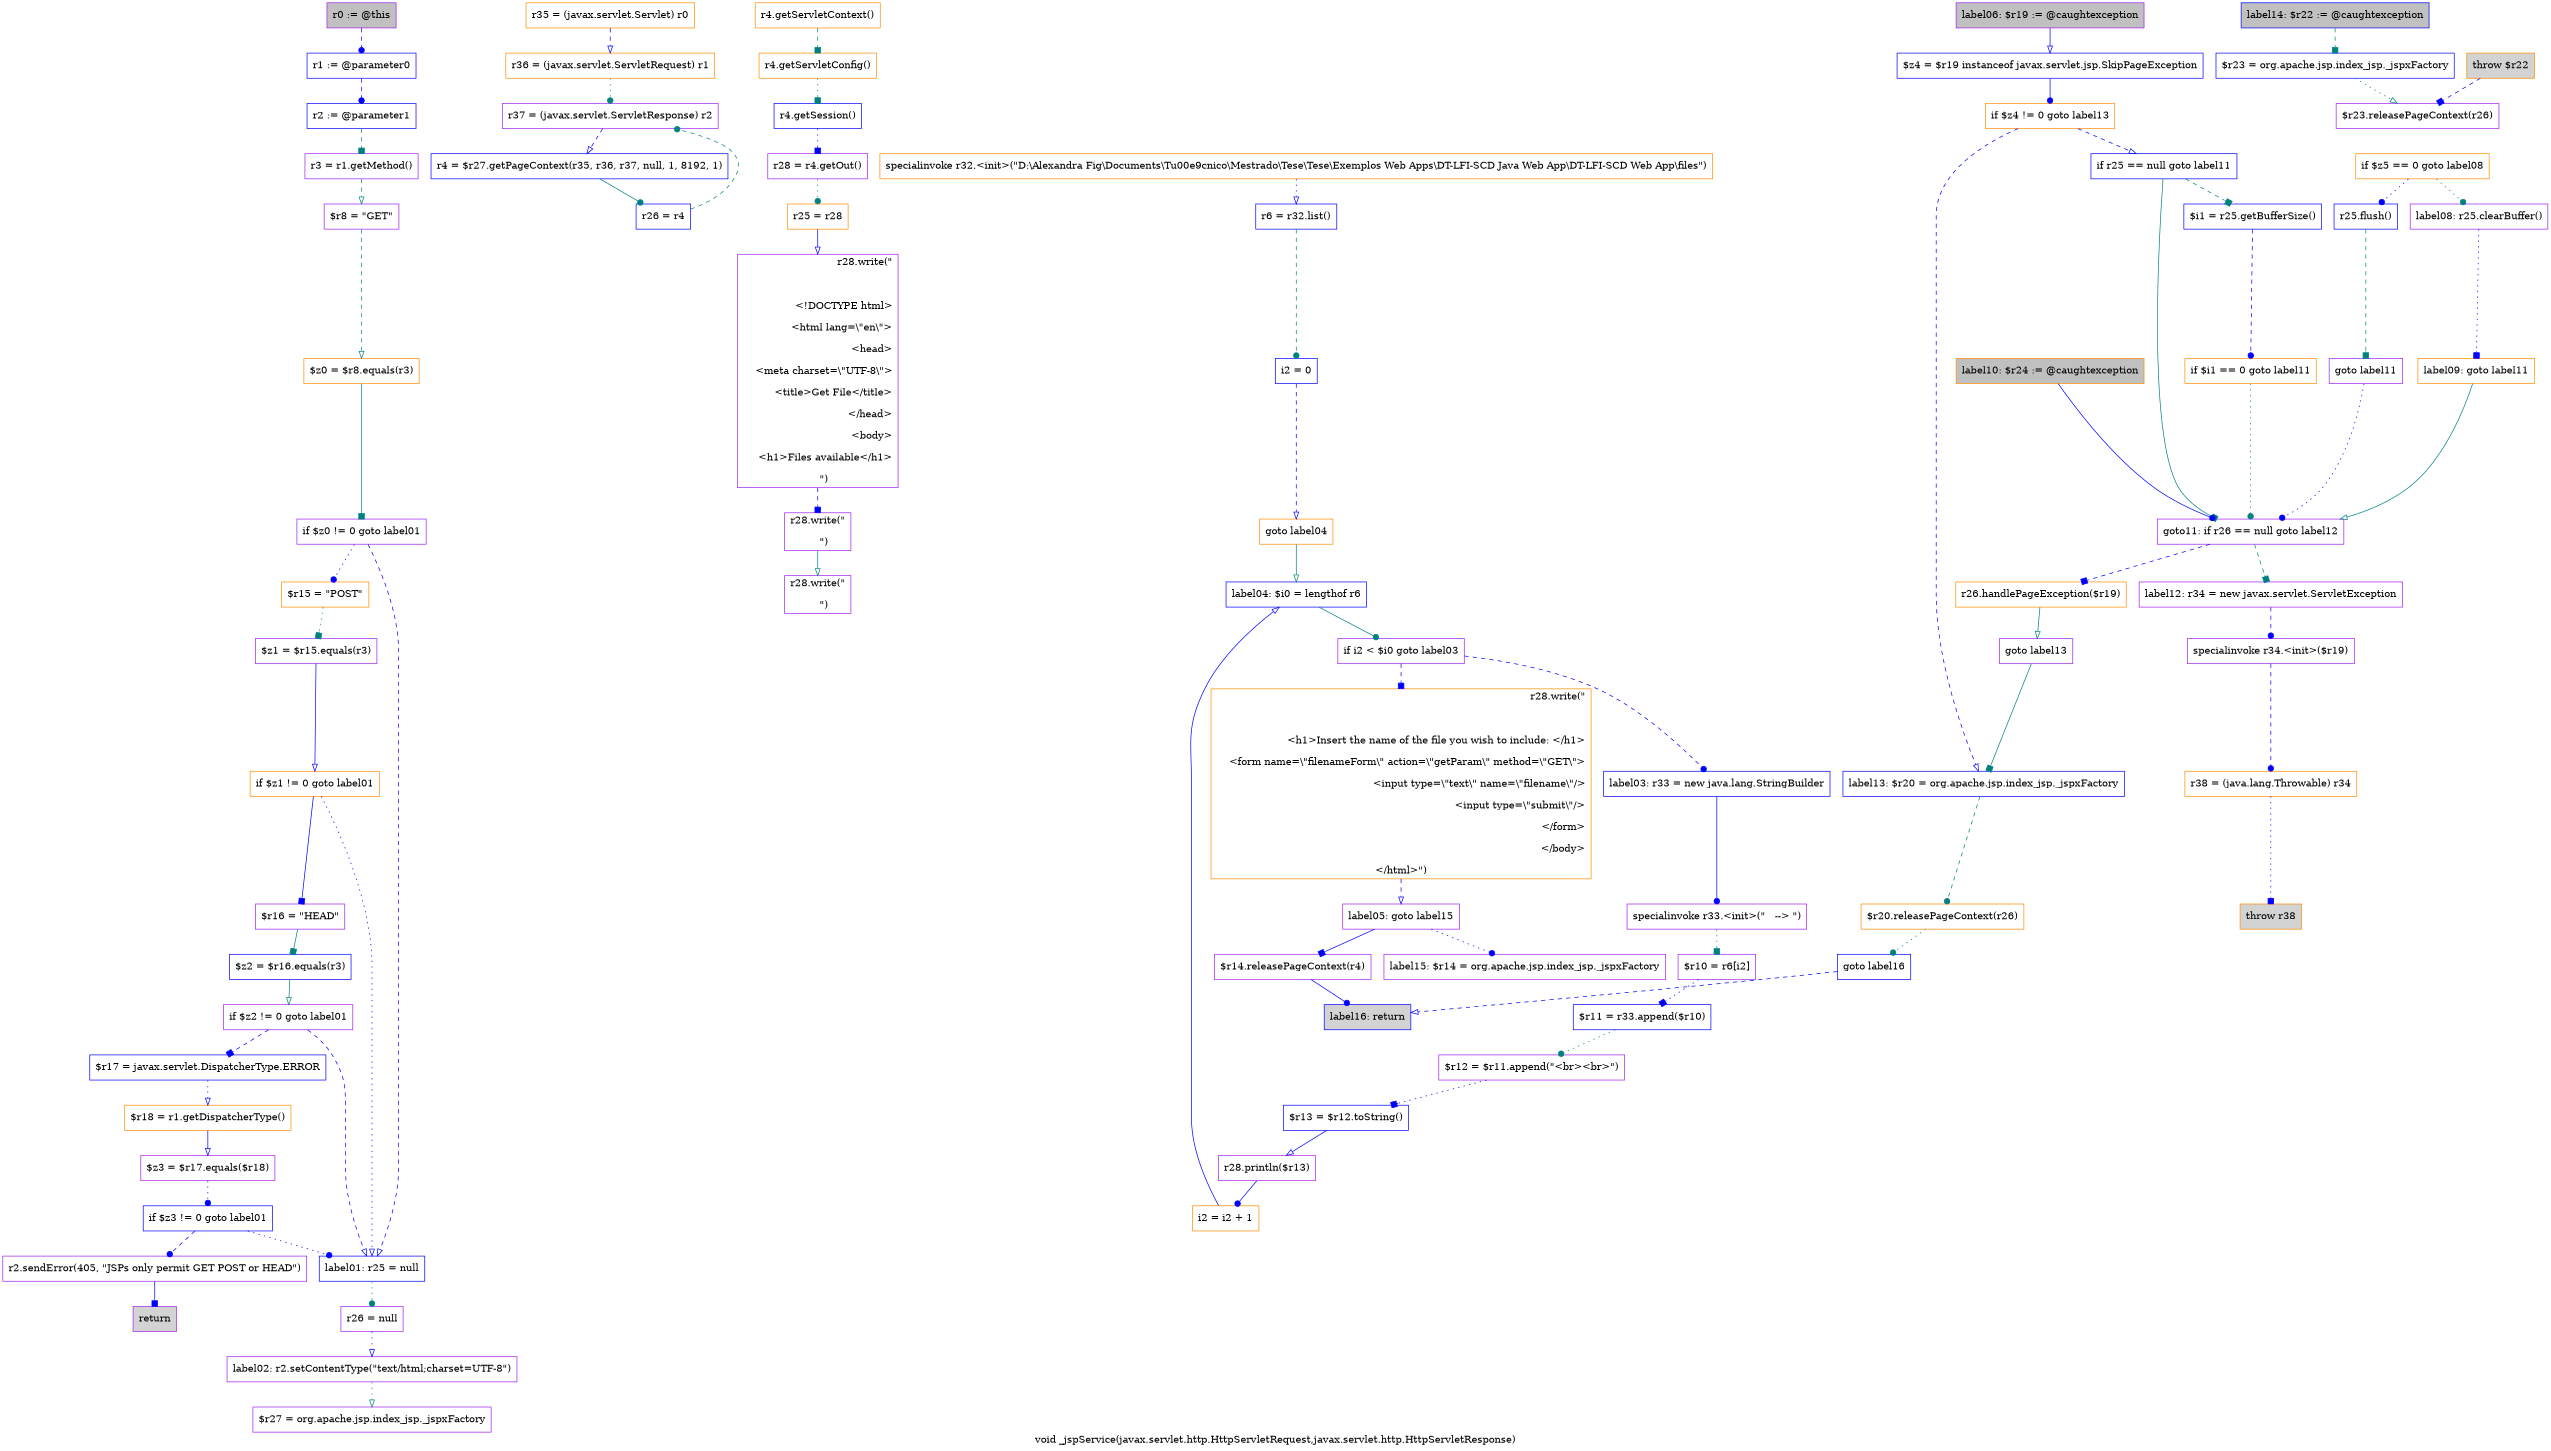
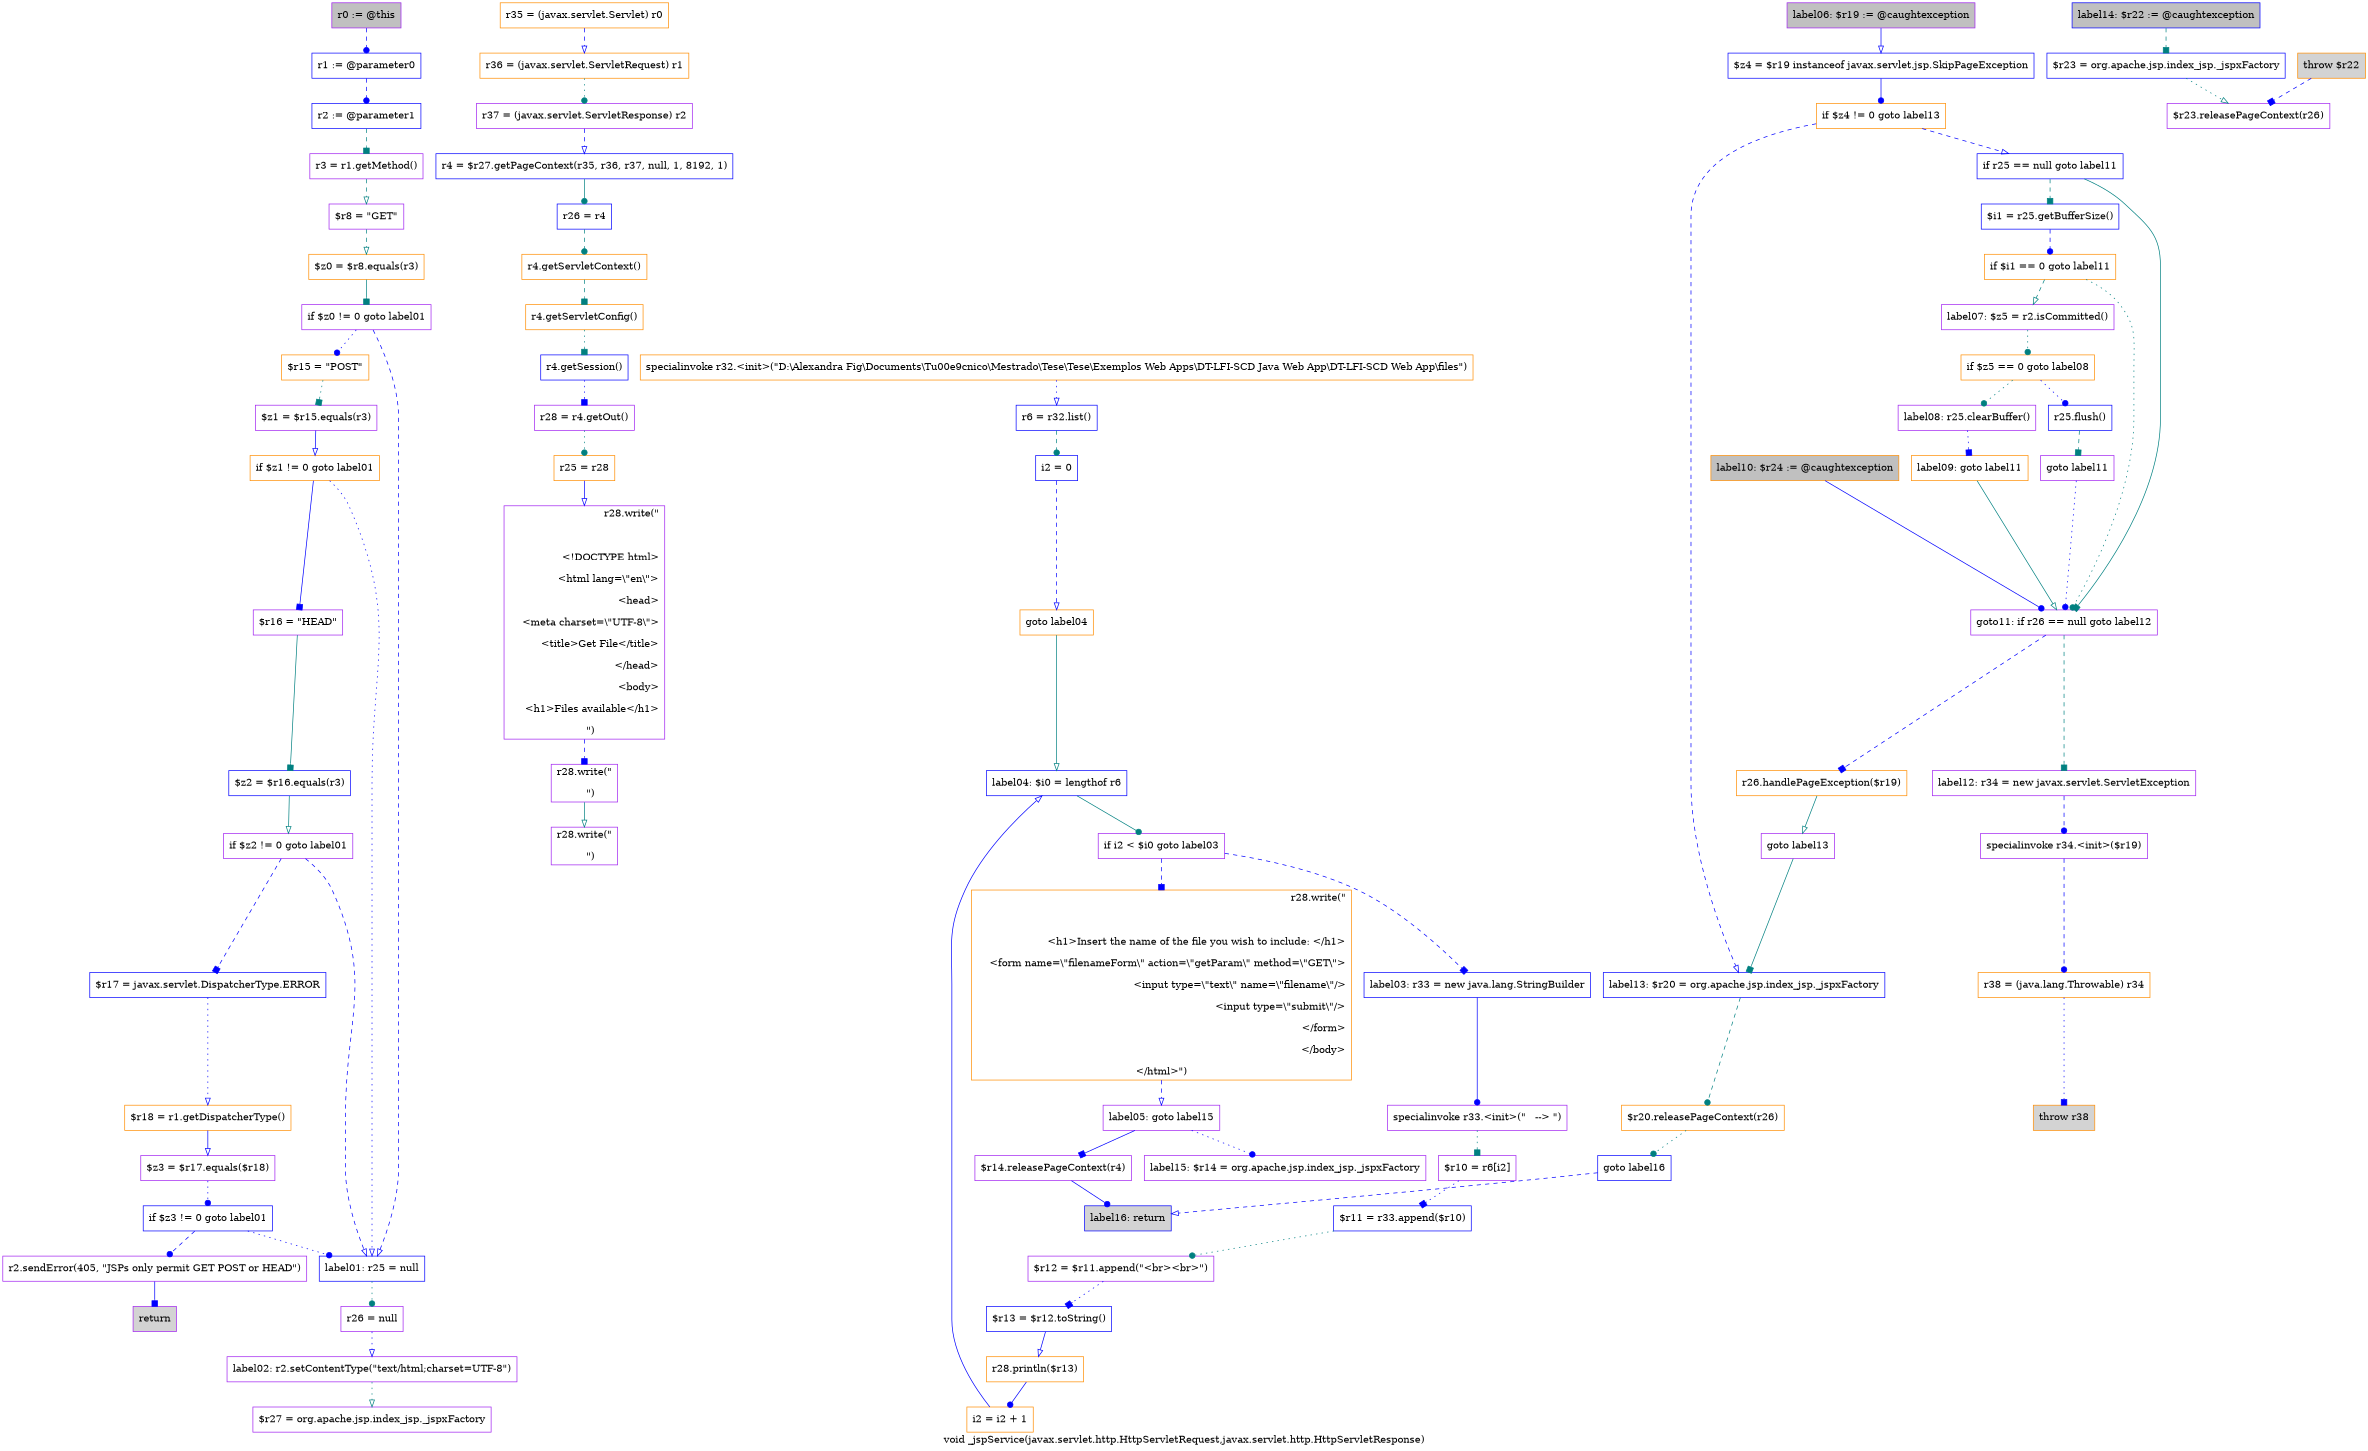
edge "r26 = r4" -> "r37 = (javax.servlet.ServletResponse) r2": now "r26 = r4" -> "r4.getServletContext()"
node "label07: $z5 = r2.isCommitted()": added
edge "if i2 < $i0 goto label03" -> "label03: r33 = new java.lang.StringBuilder": arrowhead dot -> box
node "r28.println($r13)": color purple -> darkorange
